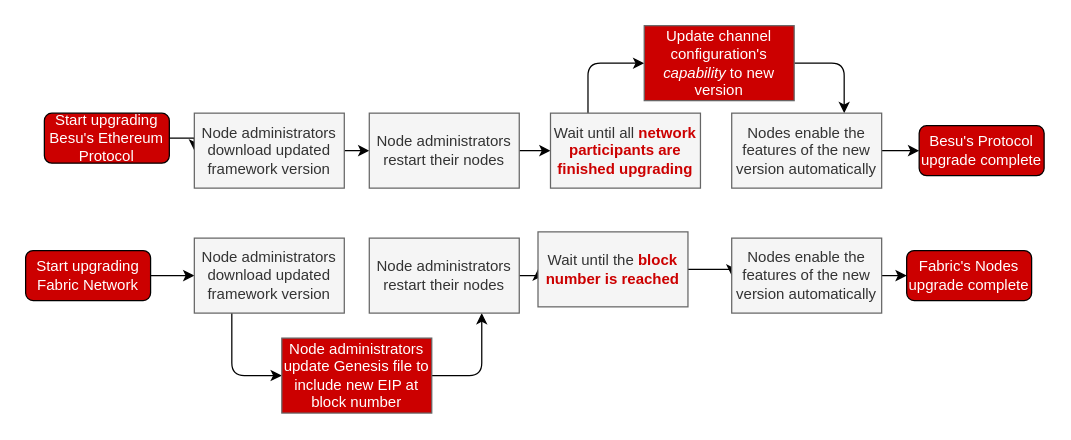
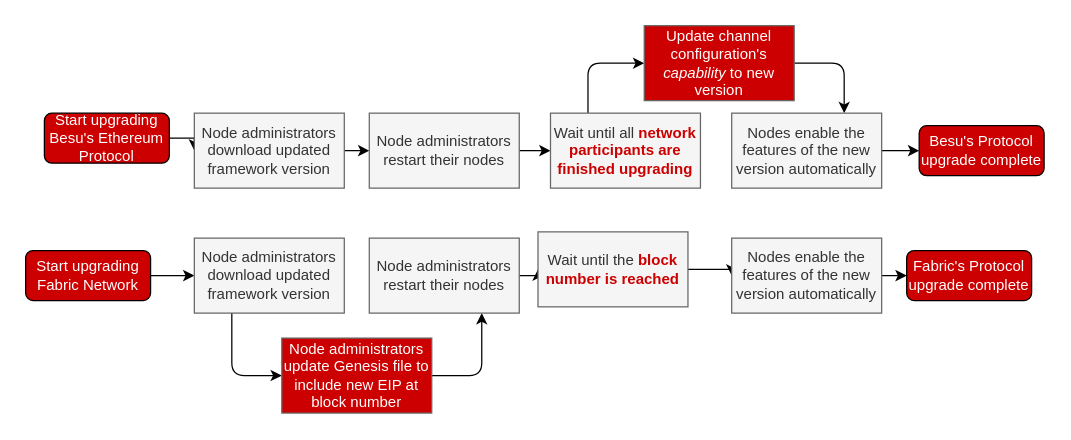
node "Fabric's Nodes upgrade complete": label "Fabric's Nodes upgrade complete" -> "Fabric's Protocol upgrade complete"
